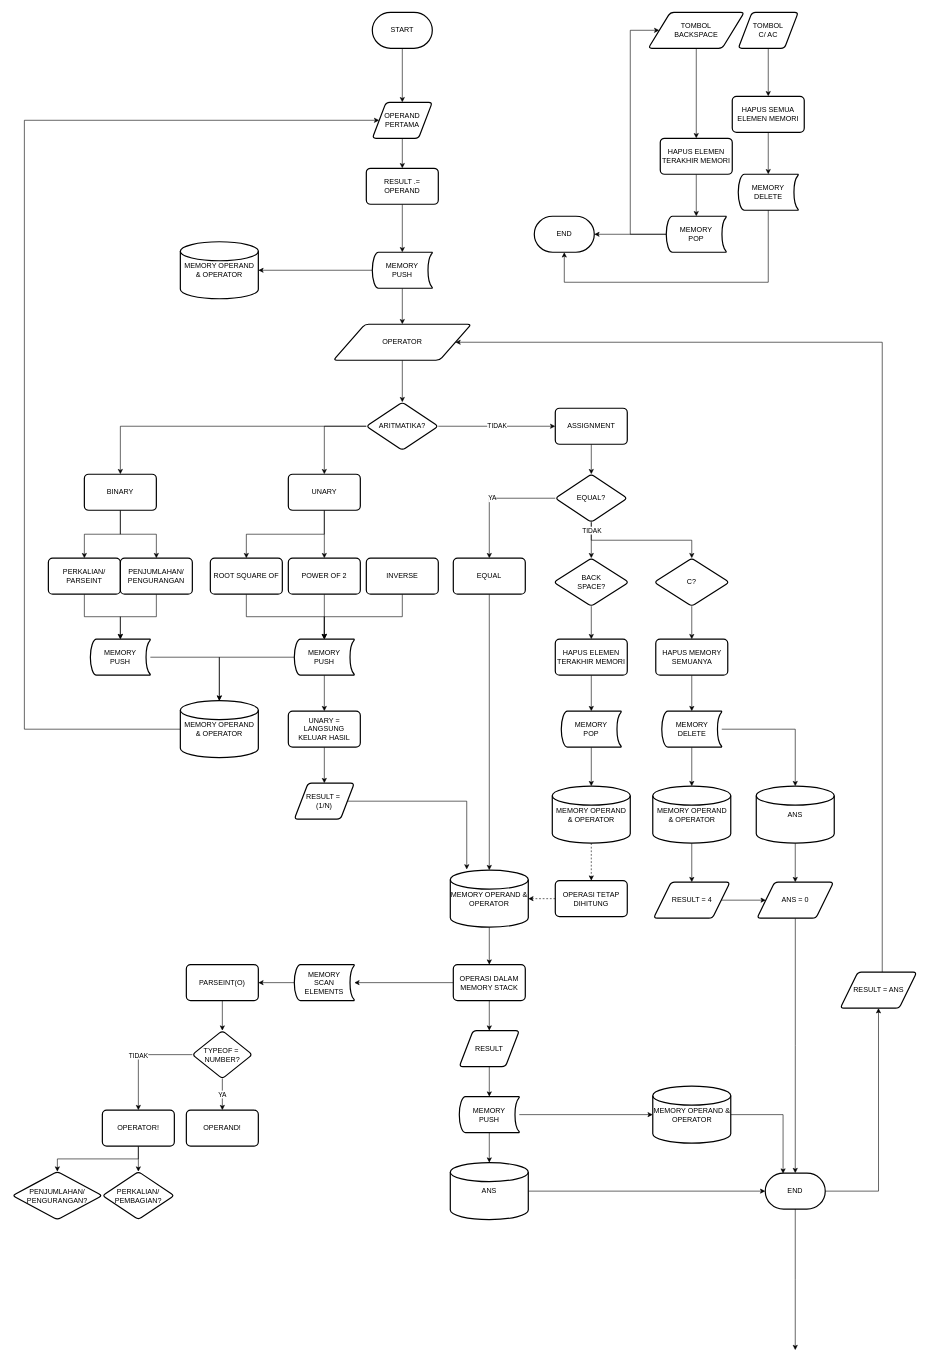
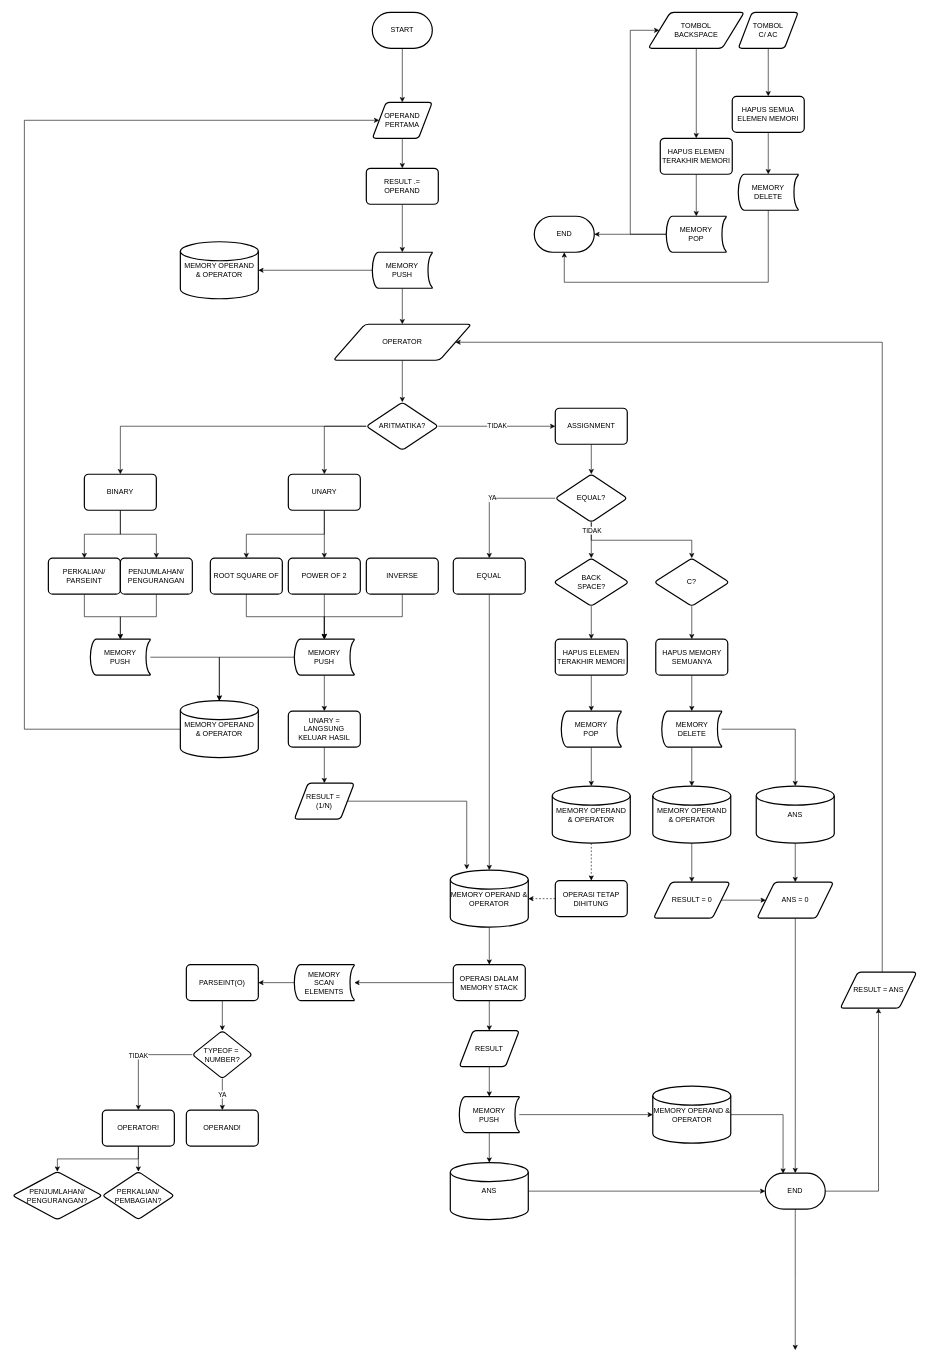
node "RESULT = 4": label "RESULT = 4" -> "RESULT = 0"
